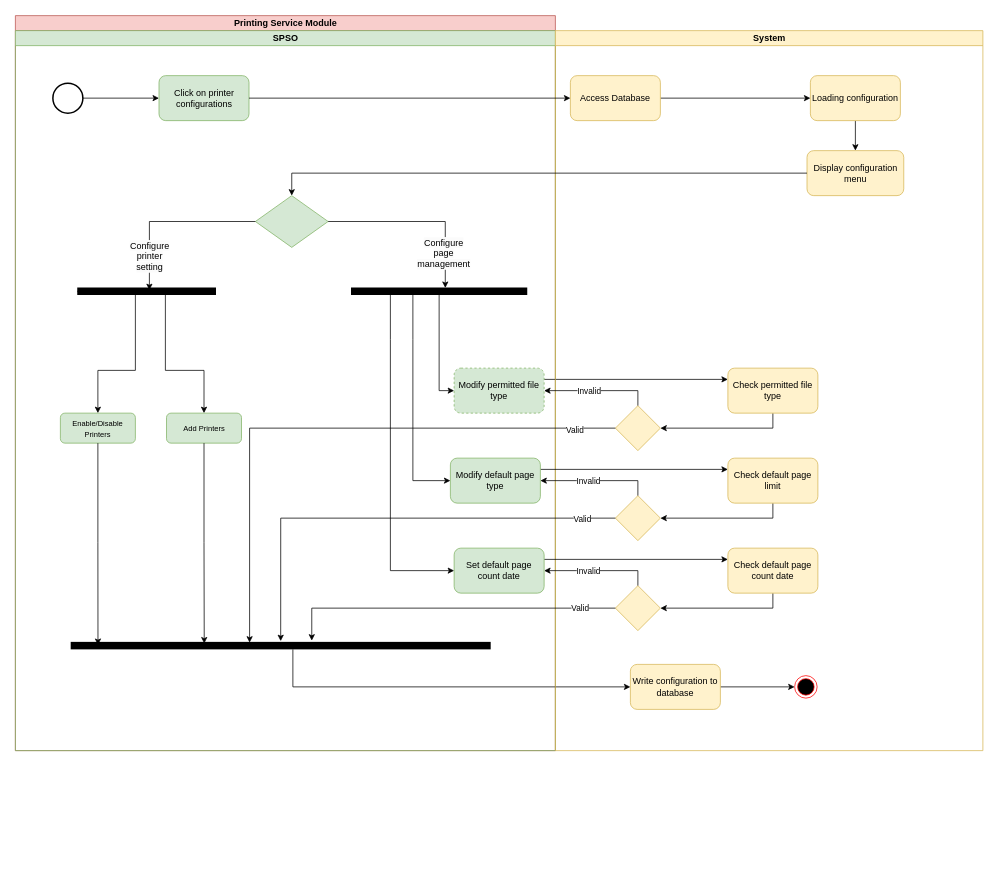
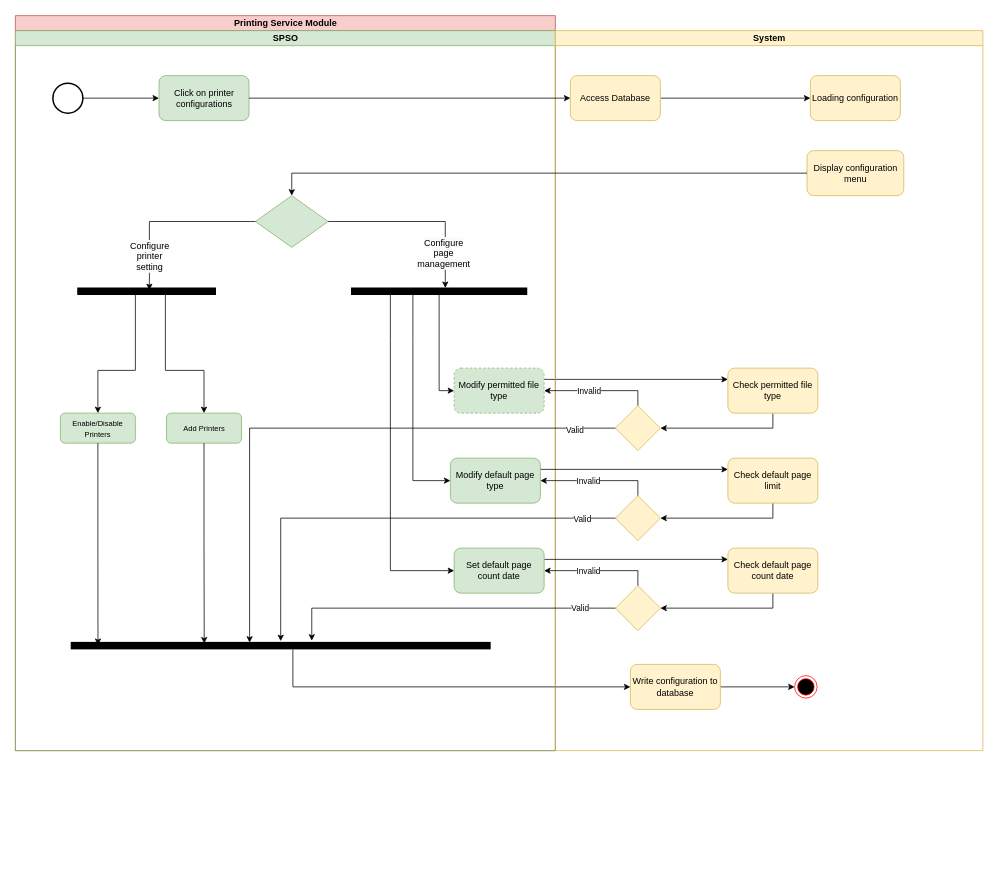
edge "Loading configuration" -> "Display configuration menu": removed
